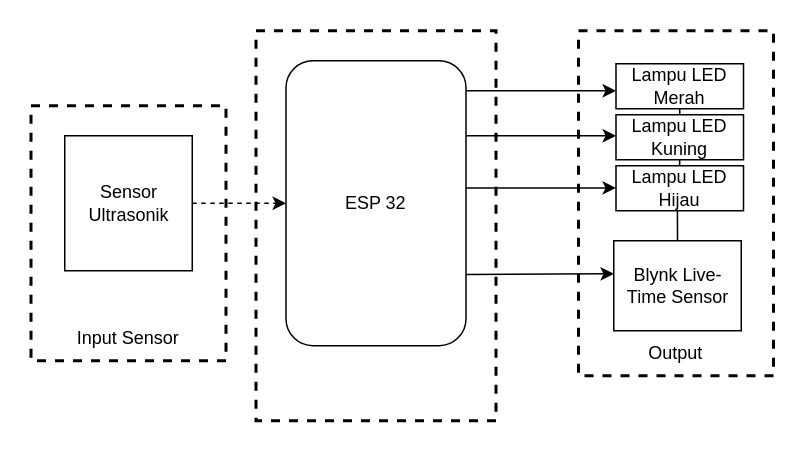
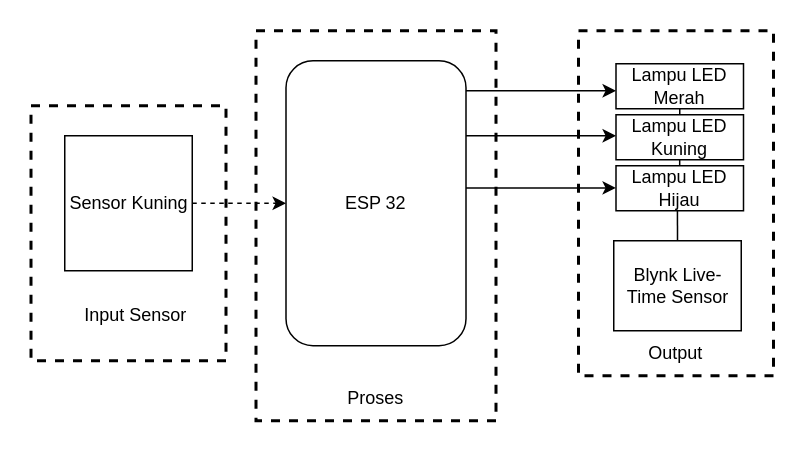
node "Sensor Ultrasonik": label "Sensor Ultrasonik" -> "Sensor Kuning"
edge "ESP 32" -> "Blynk Live-Time Sensor": removed
node "Input Sensor": moved (128, 338) -> (136, 316)
node "Proses": added
